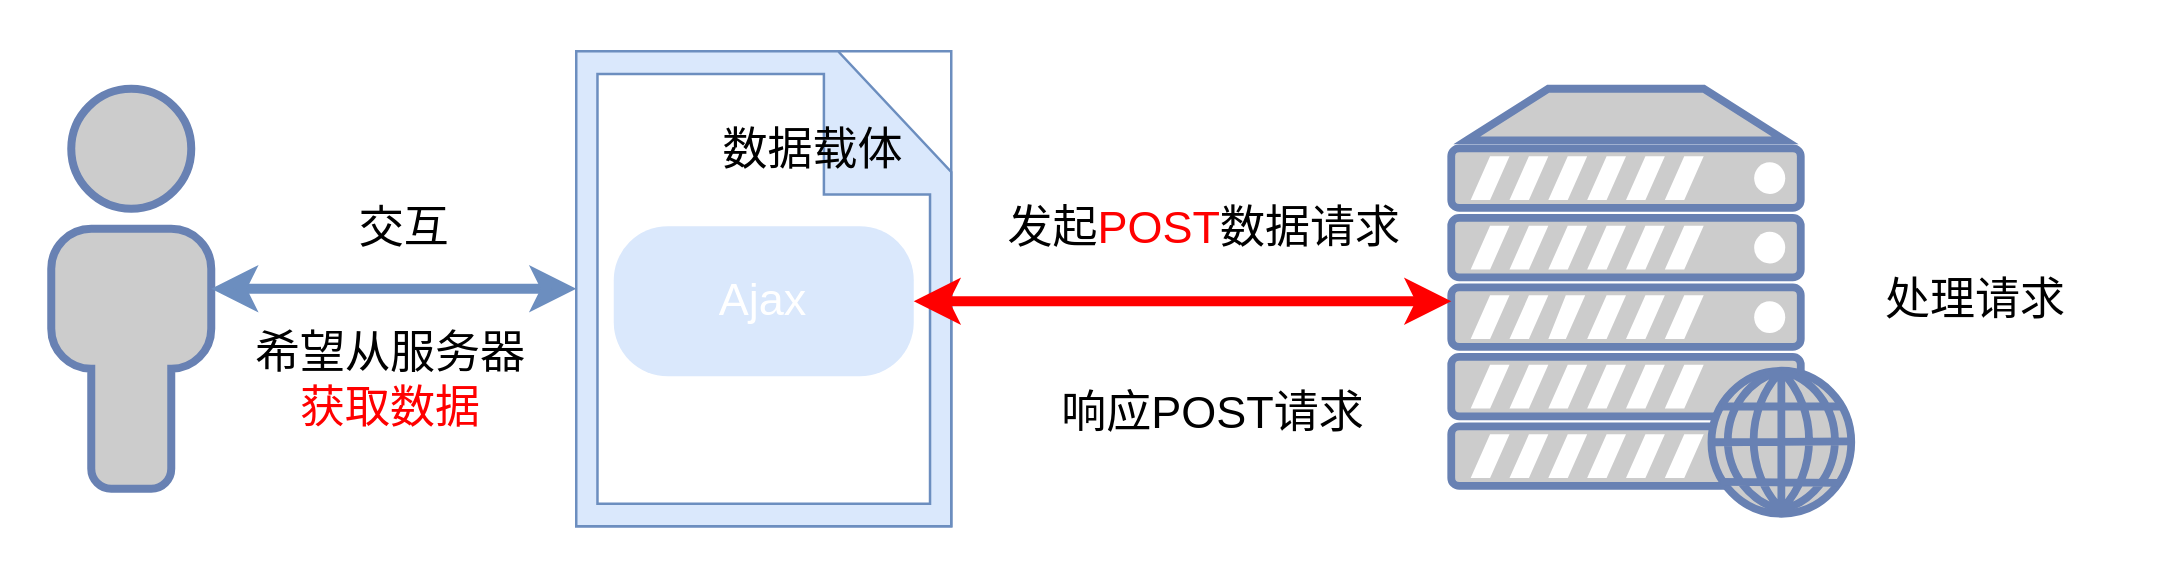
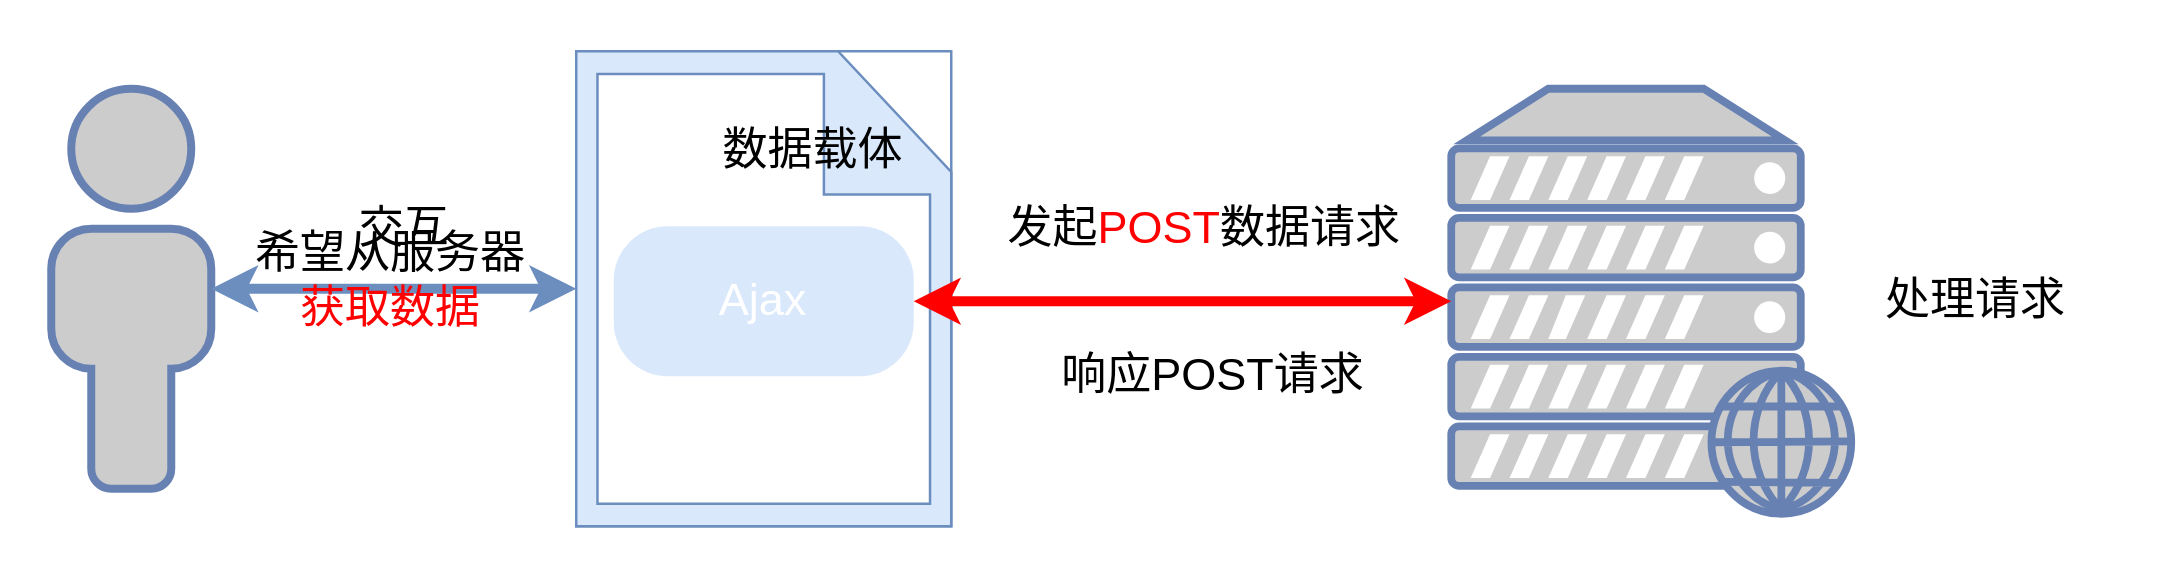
node "希望从服务器获取数据": moved (391, 381) -> (391, 281)
node "响应POST请求": moved (1214, 414) -> (1214, 376)
